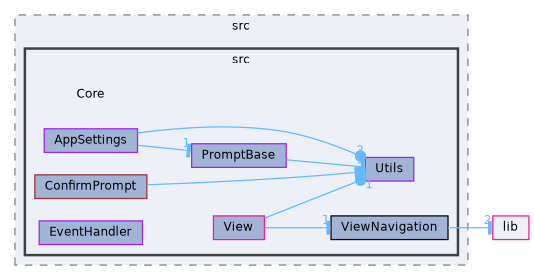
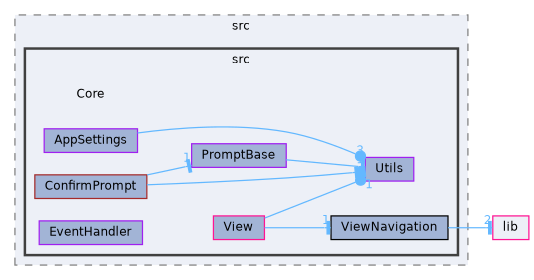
edge "AppSettings" -> "PromptBase": now "ConfirmPrompt" -> "PromptBase"
